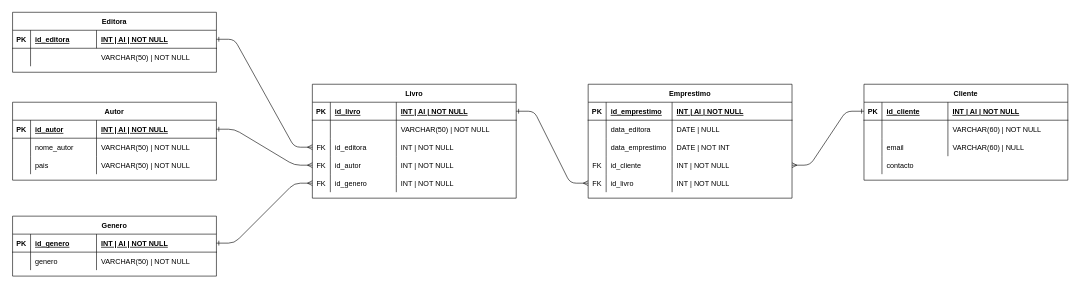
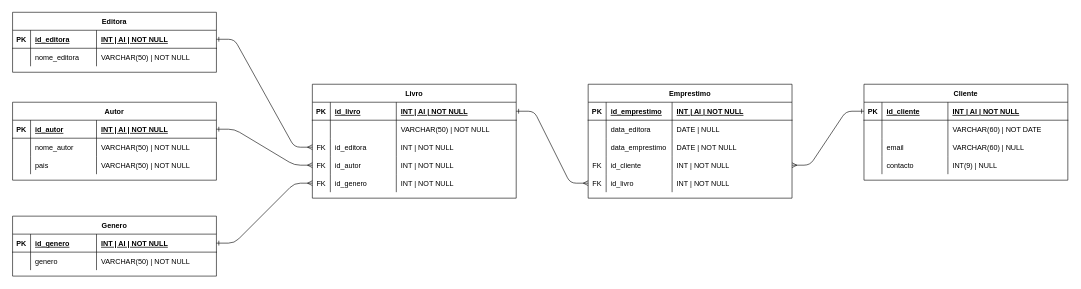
node "nome_editora": added
node "VARCHAR(60) | NOT NULL": label "VARCHAR(60) | NOT NULL" -> "VARCHAR(60) | NOT DATE"
node "DATE | NOT INT": label "DATE | NOT INT" -> "DATE | NOT NULL"
node "INT(9) | NULL": added
